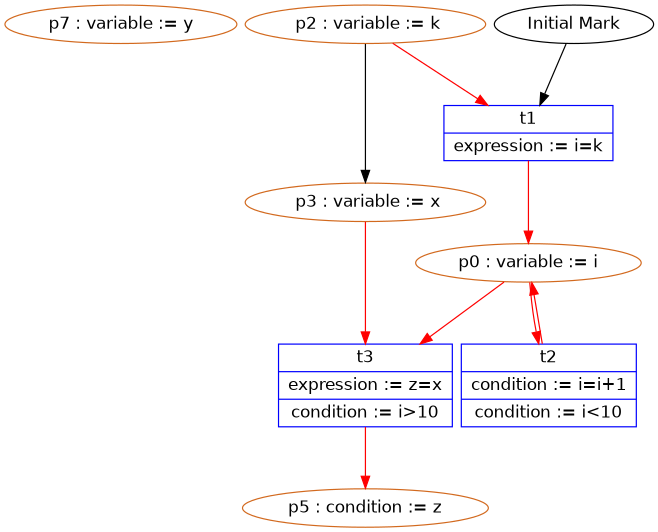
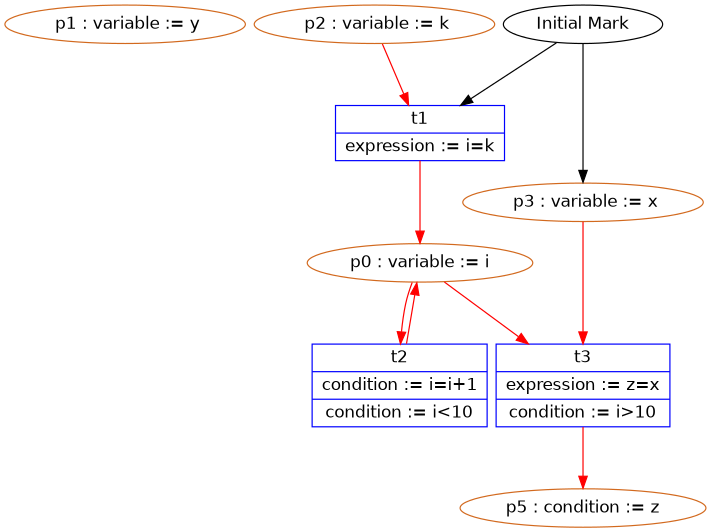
node "p7 : variable := y": label "p7 : variable := y" -> "p1 : variable := y"
edge "p2 : variable := k" -> "p3 : variable := x": now "Initial Mark" -> "p3 : variable := x"
